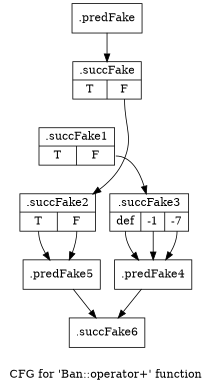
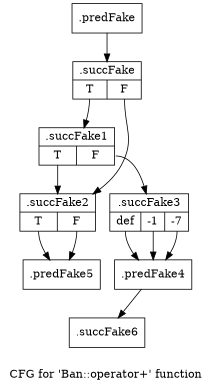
edge ".succFake" -> ".succFake1": added
edge ".succFake1" -> ".succFake2": added
edge ".predFake5" -> ".succFake6": removed
